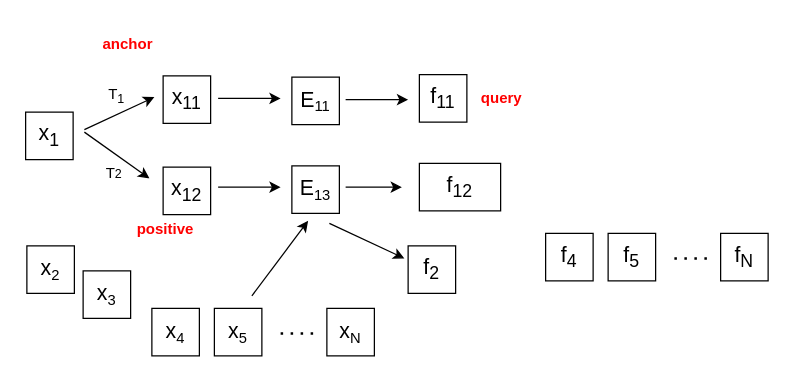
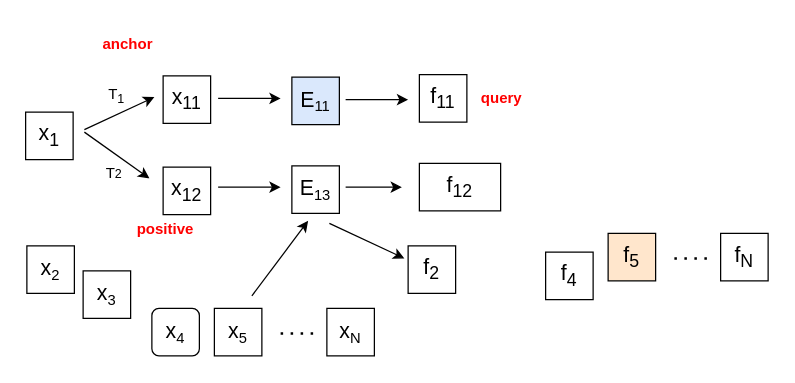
node "E11": fillcolor #ffffff -> #dae8fc
node "f4": moved (569, 257) -> (569, 276)
node "f5": fillcolor #ffffff -> #ffe6cc
node "x4": shape rectangle -> rounded rectangle
